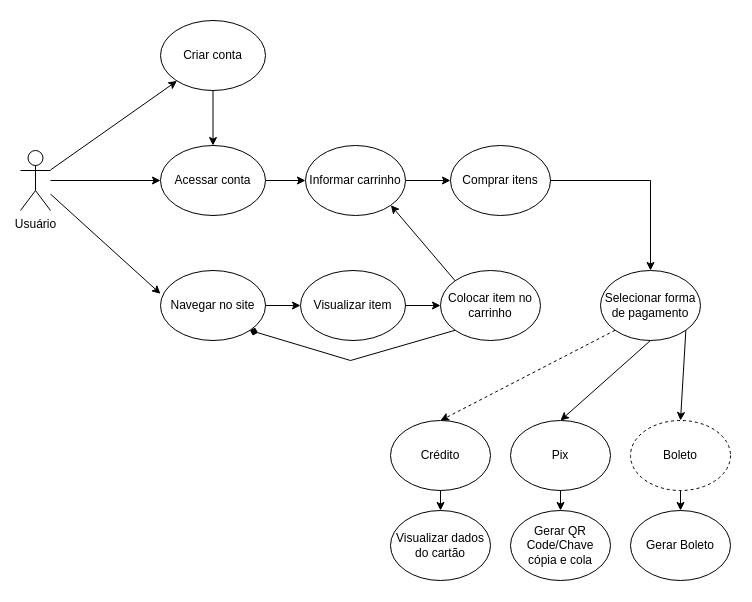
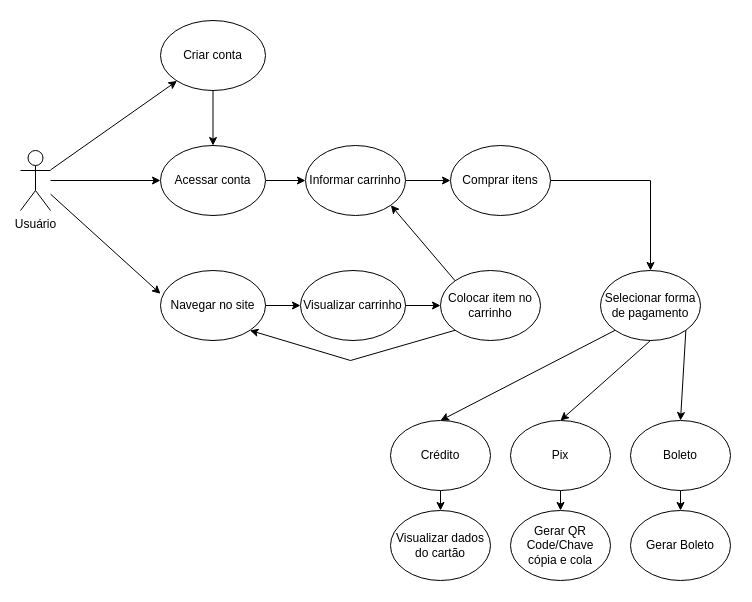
node "Visualizar item": label "Visualizar item" -> "Visualizar carrinho"
edge "Colocar item no carrinho" -> "Navegar no site": arrowhead diamond -> classic
edge "Selecionar forma de pagamento" -> "Crédito": style dashed -> solid
node "Boleto": style dashed -> solid
